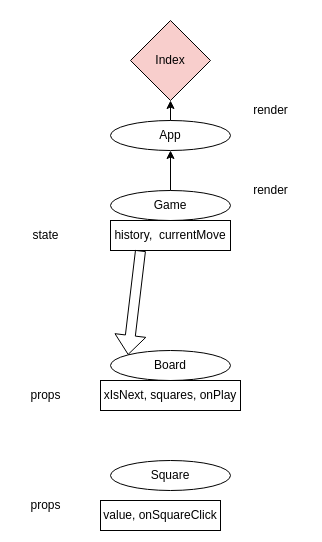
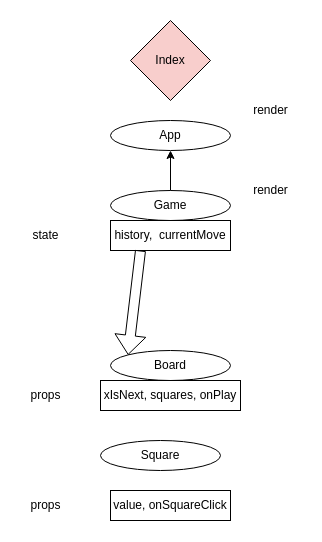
edge "App" -> "Index": removed
node "Square": moved (171, 476) -> (161, 456)
node "value, onSquareClick": moved (161, 516) -> (171, 506)
